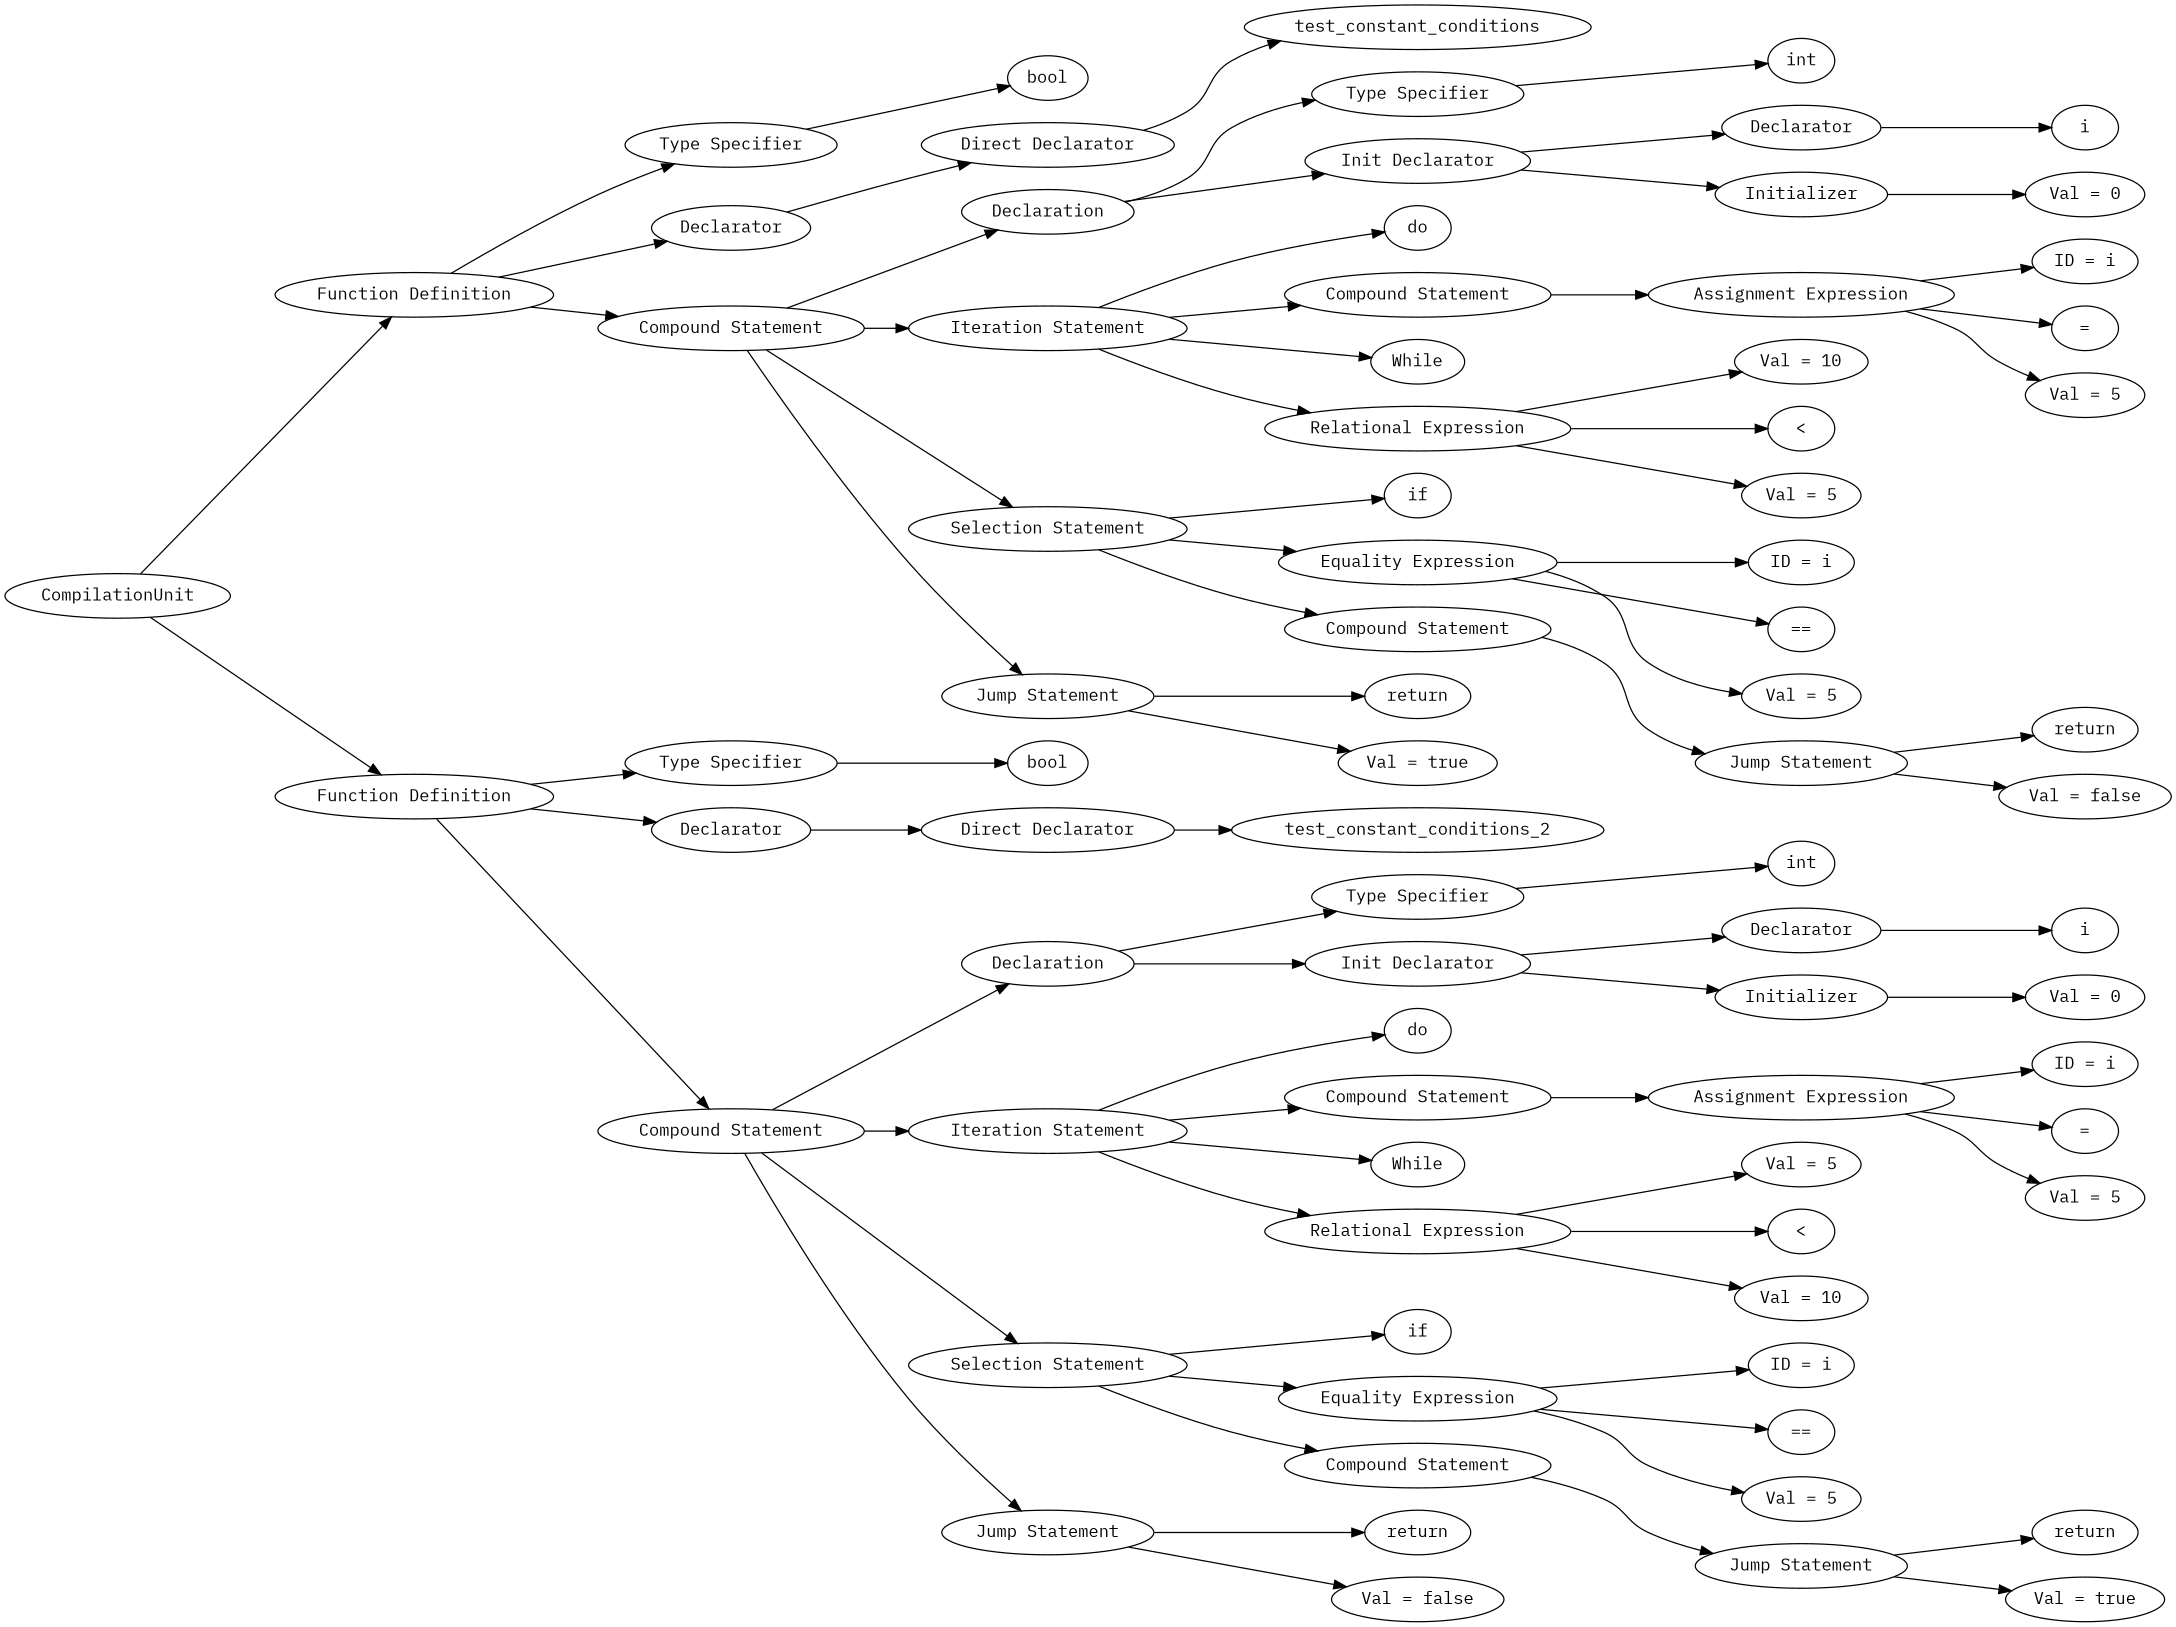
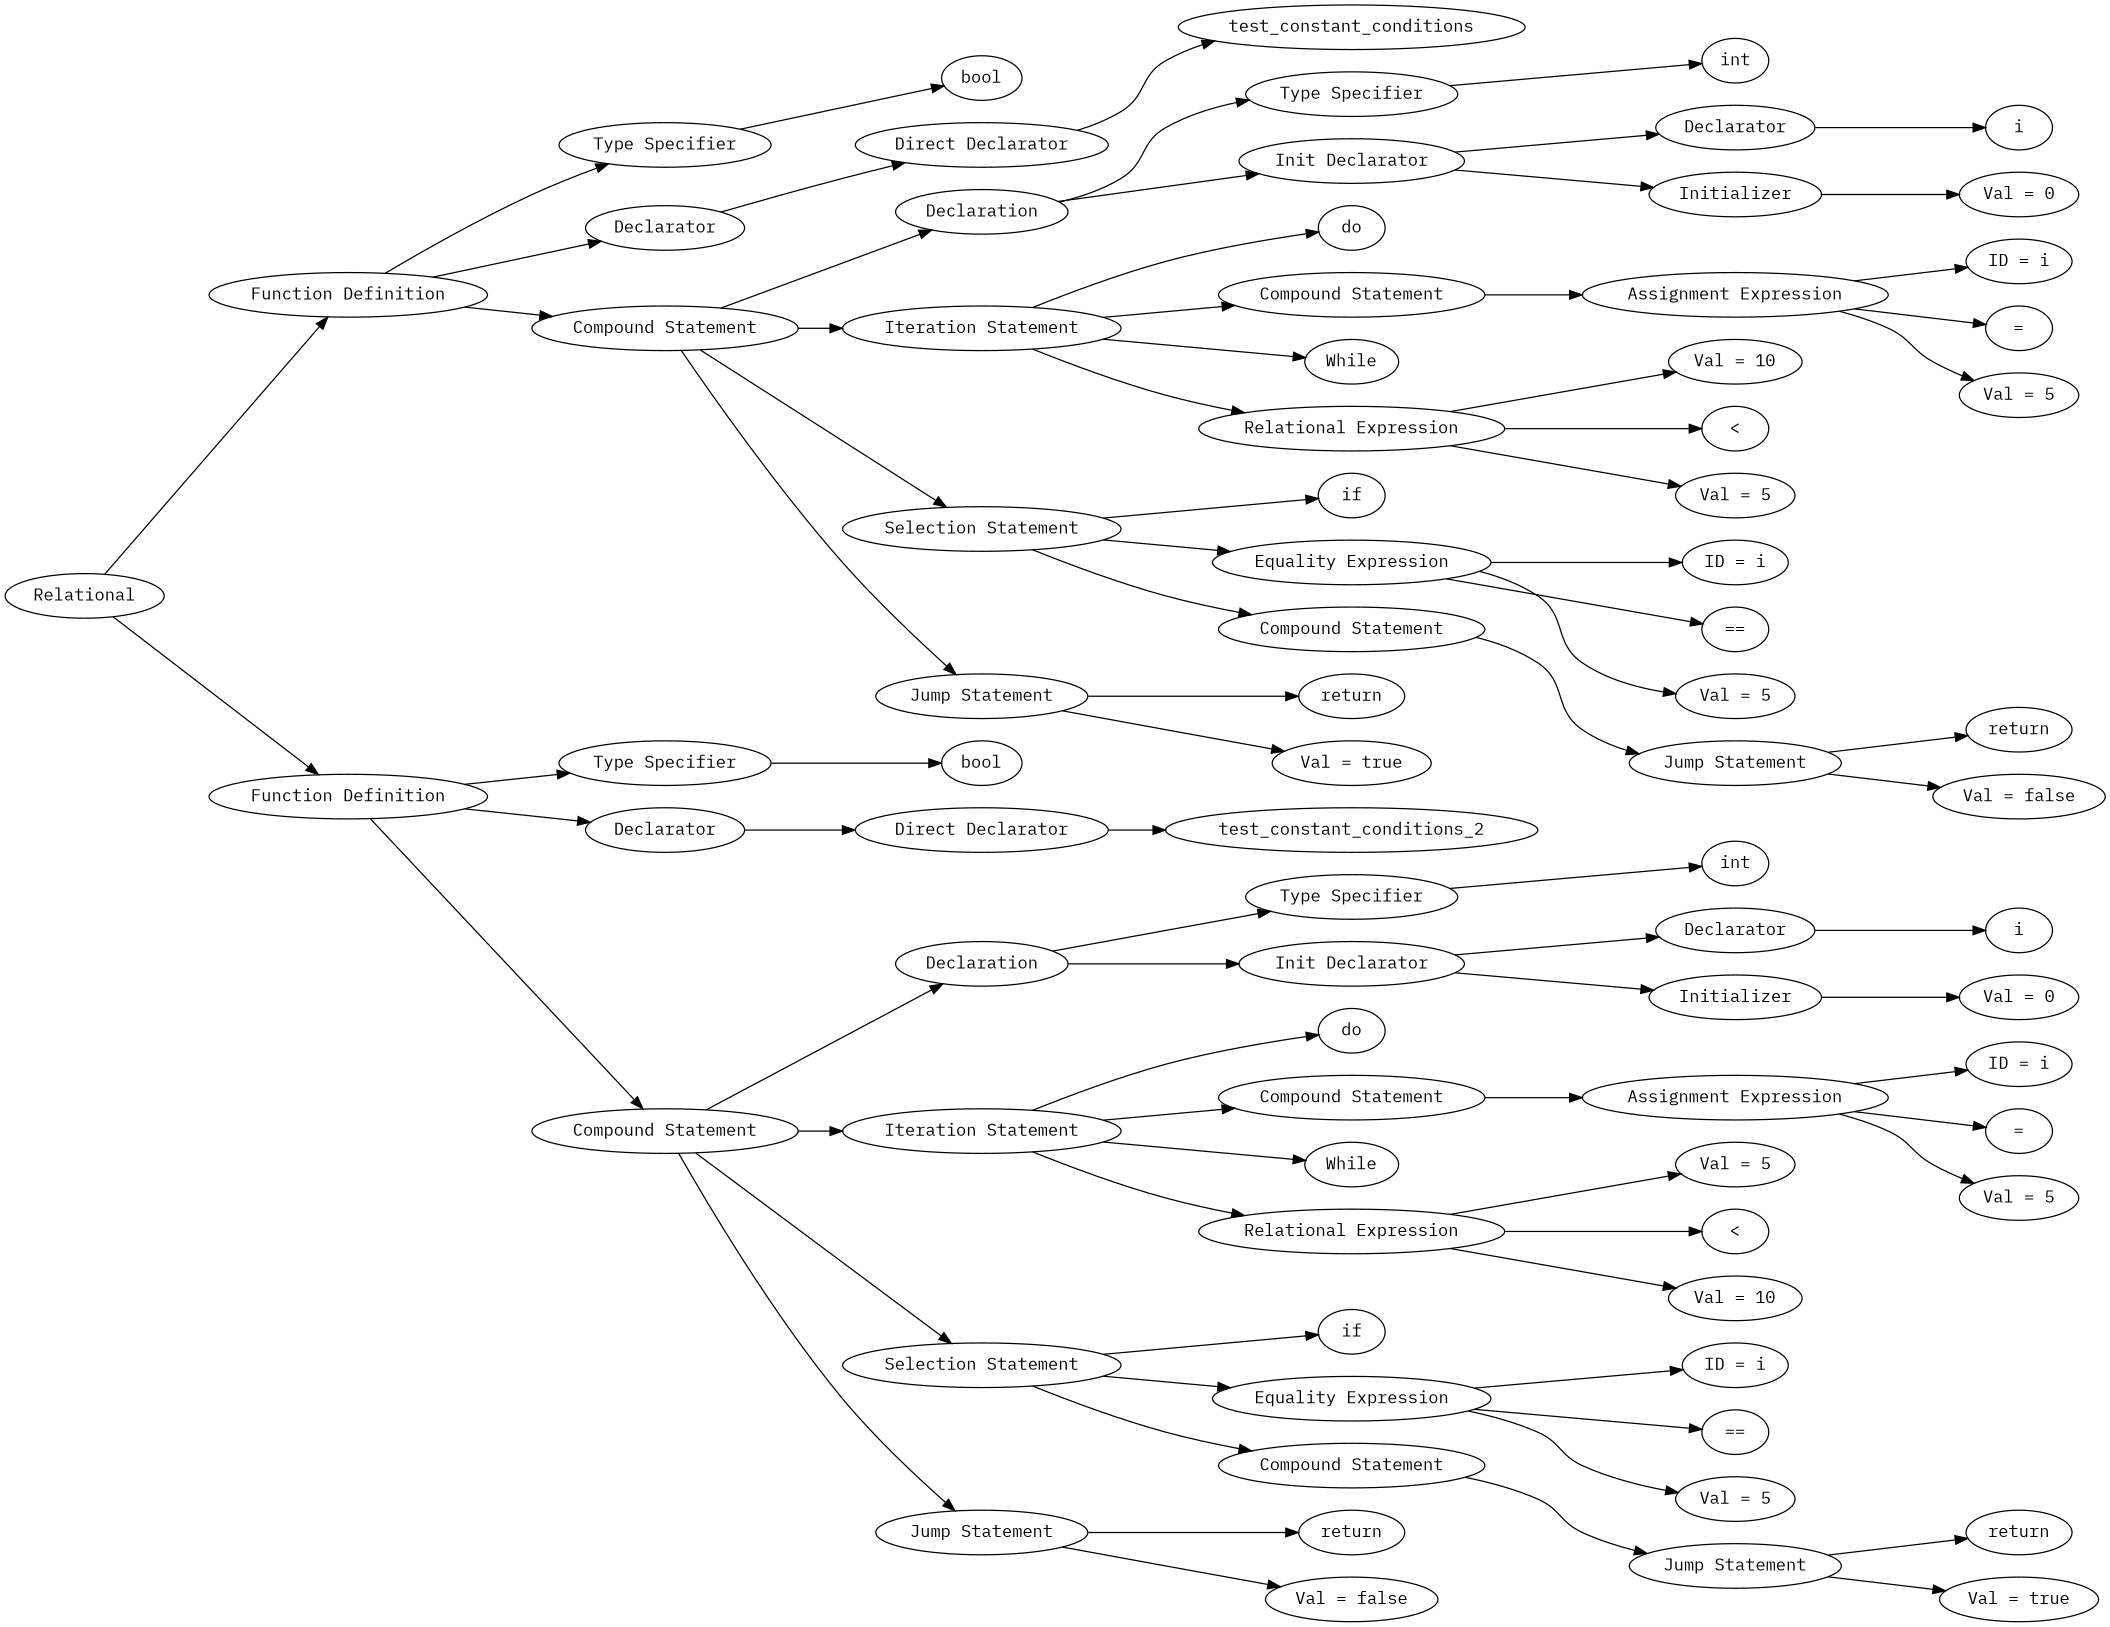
node "CompilationUnit": label "CompilationUnit" -> "Relational"
